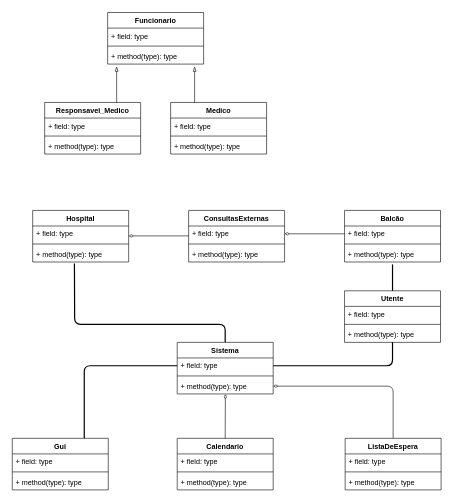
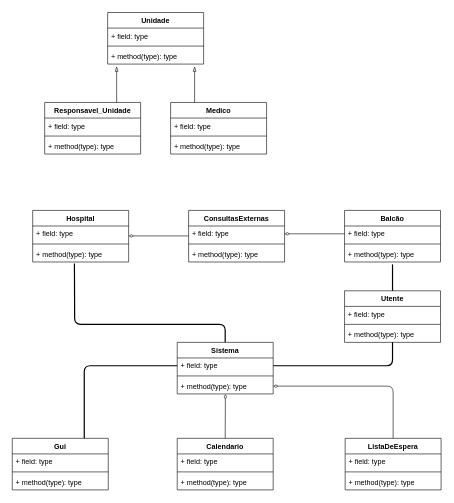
node "Funcionario": label "Funcionario" -> "Unidade"
node "Responsavel_Medico": label "Responsavel_Medico" -> "Responsavel_Unidade"
